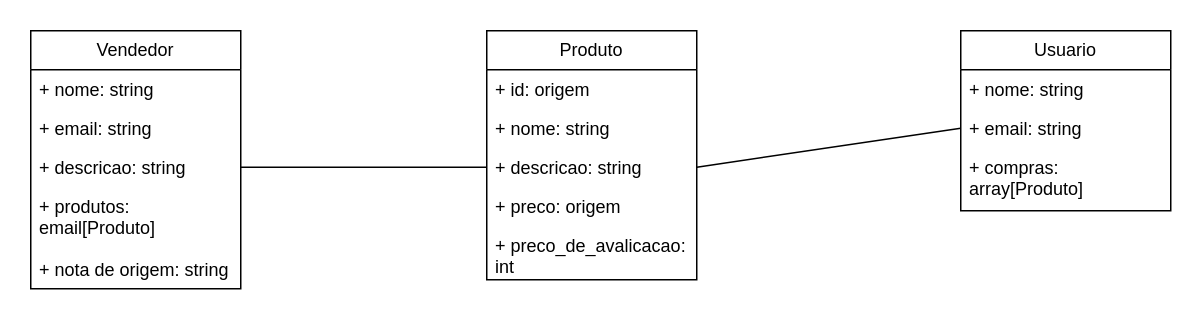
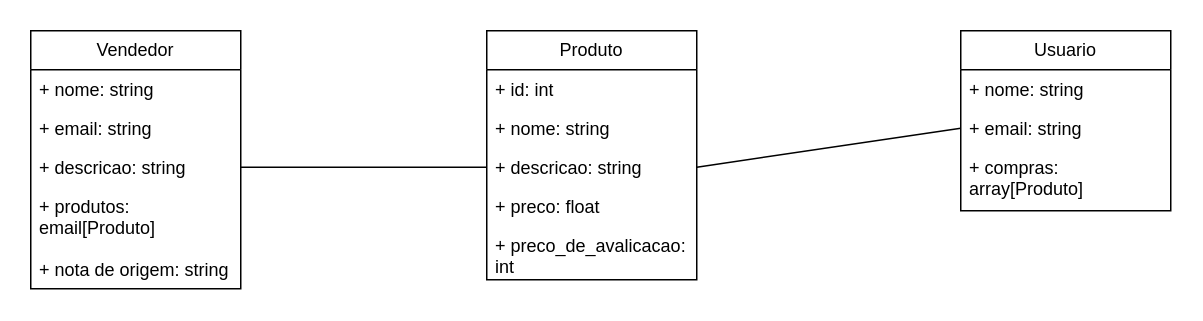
node "+ id: origem": label "+ id: origem" -> "+ id: int"
node "+ preco: origem": label "+ preco: origem" -> "+ preco: float"
